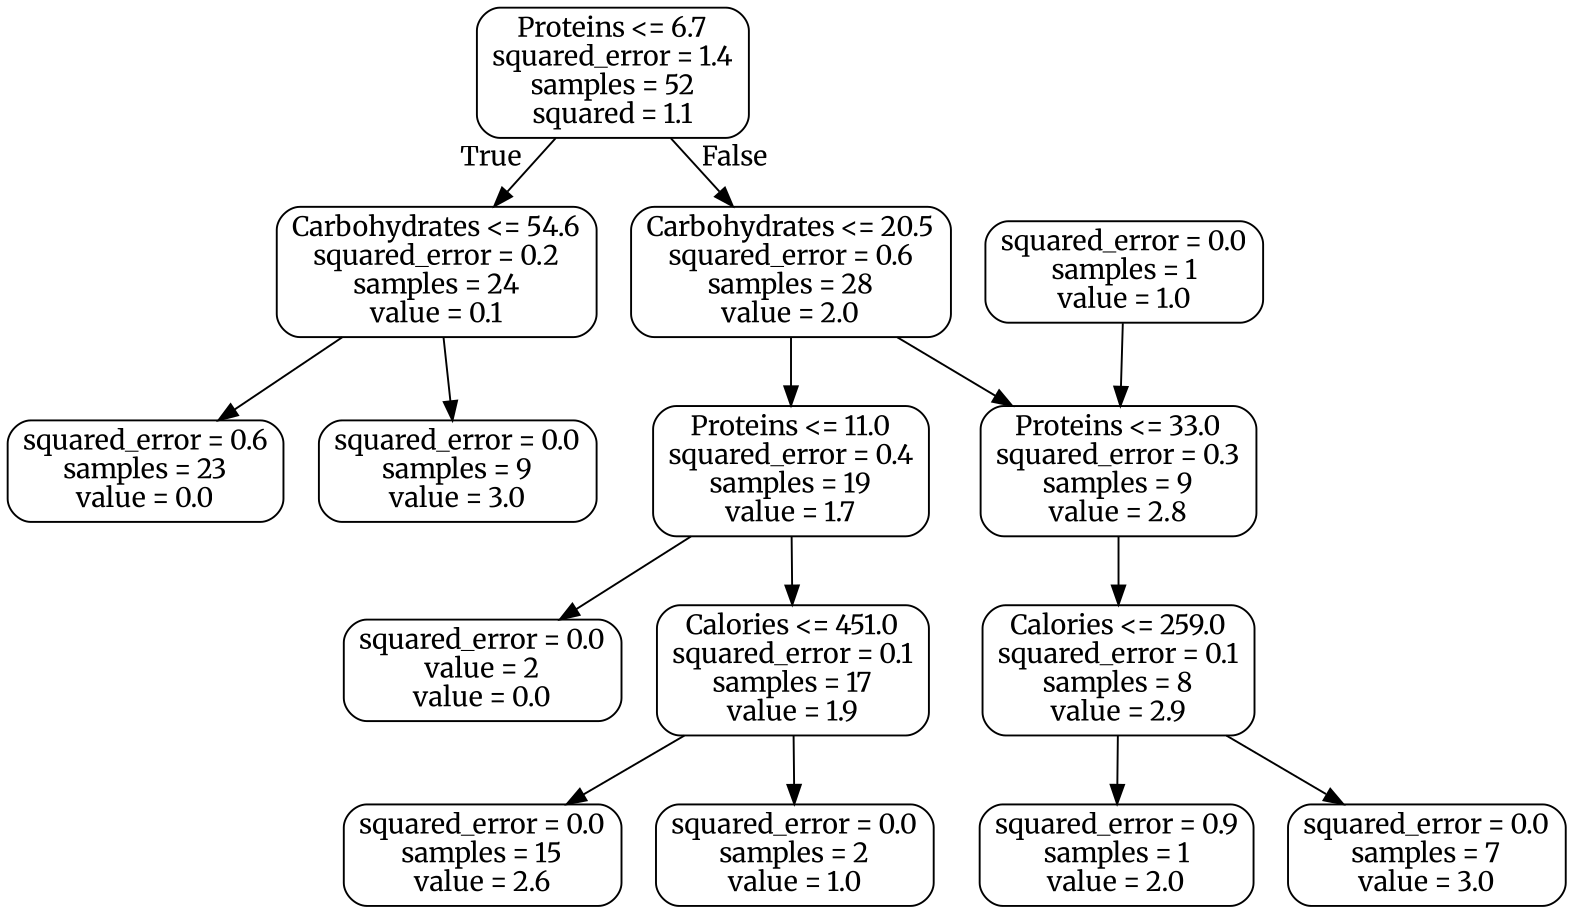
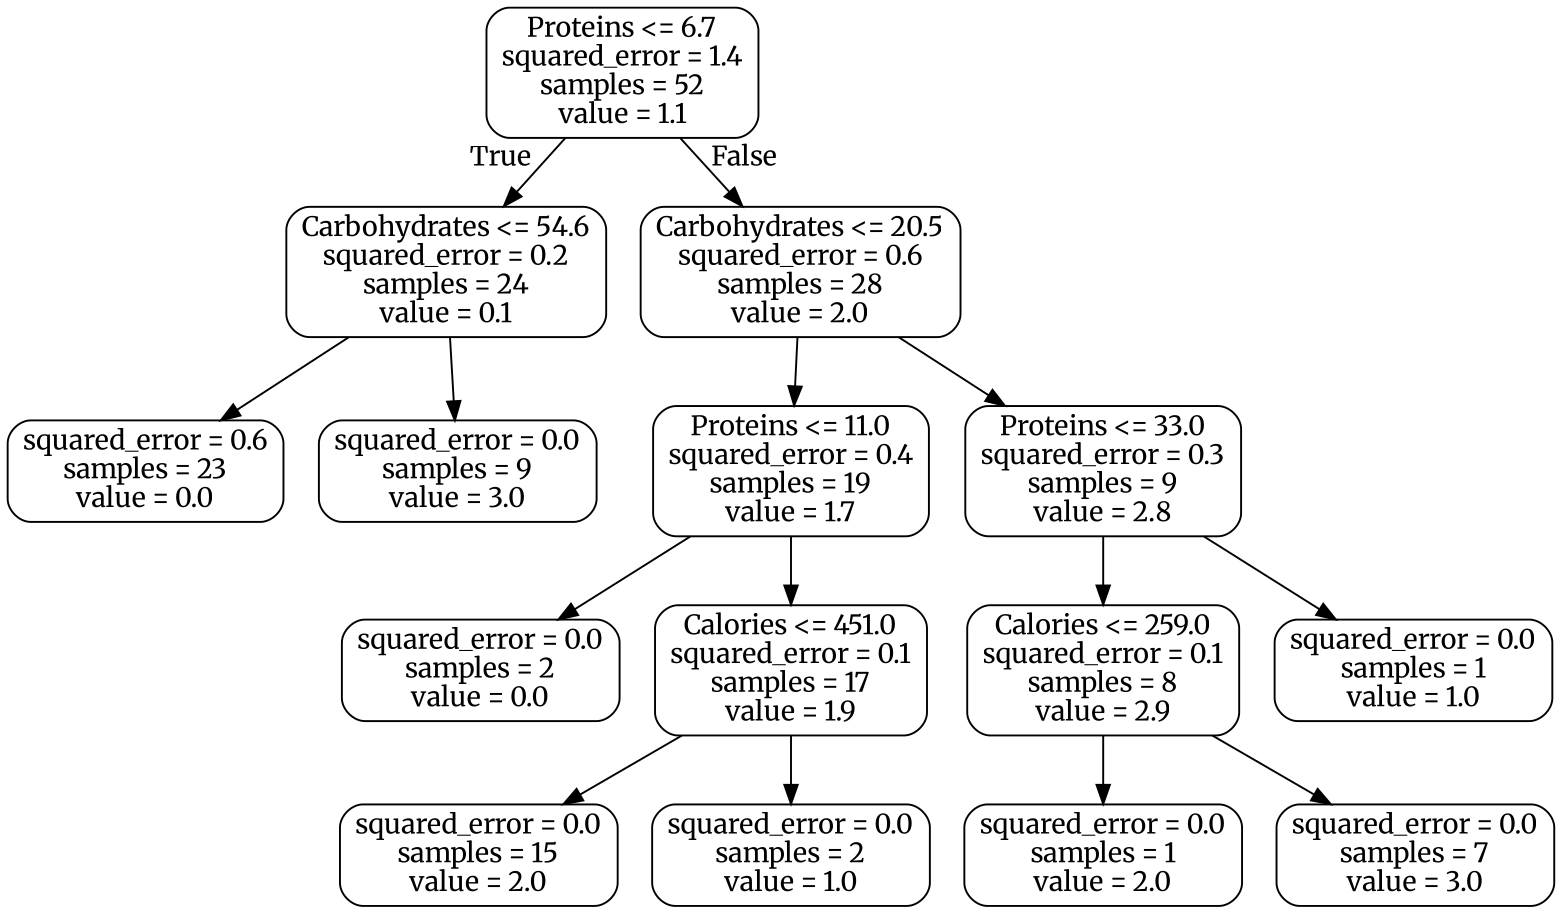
node "Proteins <= 6.7 squared_error = 1.4 samples = 52 squared = 1.1": label "Proteins <= 6.7 squared_error = 1.4 samples = 52 squared = 1.1" -> "Proteins <= 6.7 squared_error = 1.4 samples = 52 value = 1.1"
edge "squared_error = 0.0 samples = 1 value = 1.0" -> "Proteins <= 33.0 squared_error = 0.3 samples = 9 value = 2.8": reversed
node "squared_error = 0.0 value = 2 value = 0.0": label "squared_error = 0.0 value = 2 value = 0.0" -> "squared_error = 0.0 samples = 2 value = 0.0"
node "squared_error = 0.0 samples = 15 value = 2.6": label "squared_error = 0.0 samples = 15 value = 2.6" -> "squared_error = 0.0 samples = 15 value = 2.0"
node "squared_error = 0.9 samples = 1 value = 2.0": label "squared_error = 0.9 samples = 1 value = 2.0" -> "squared_error = 0.0 samples = 1 value = 2.0"
